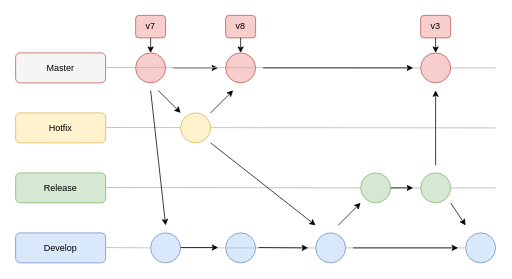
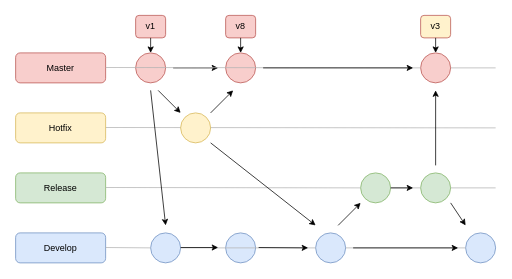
node "v7": label "v7" -> "v1"
node "v3": fillcolor #f8cecc -> #fff2cc
node "Master": fillcolor #f5f5f5 -> #f8cecc
